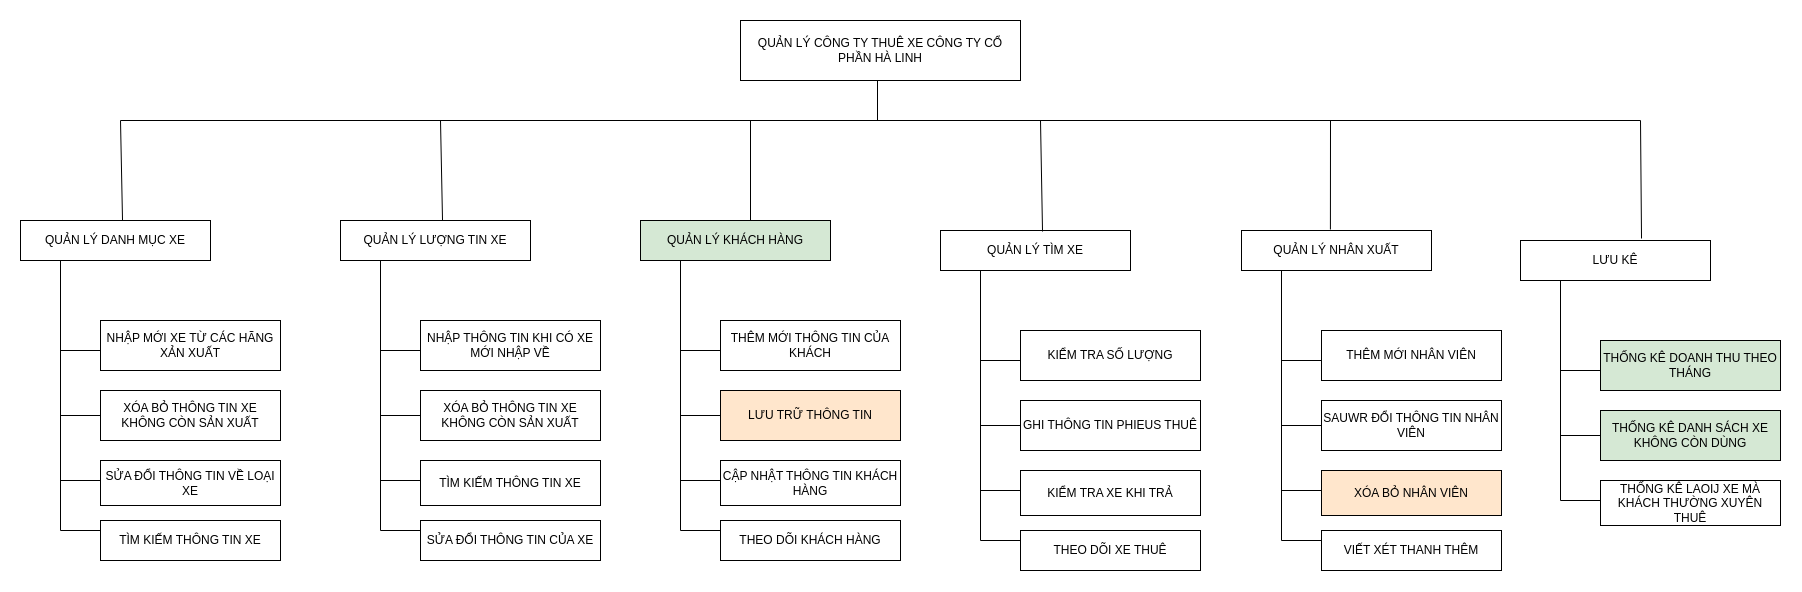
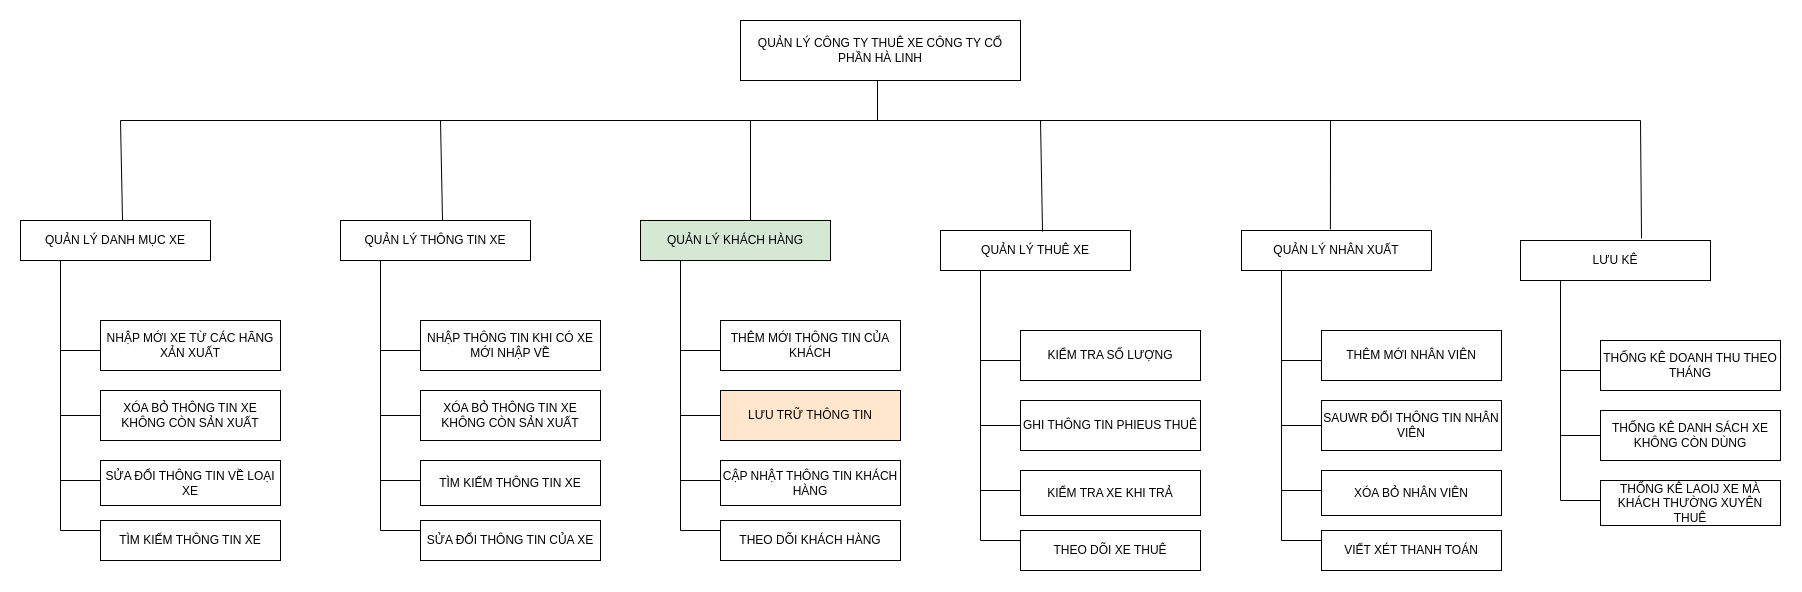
node "QUẢN LÝ LƯỢNG TIN XE": label "QUẢN LÝ LƯỢNG TIN XE" -> "QUẢN LÝ THÔNG TIN XE"
node "QUẢN LÝ TÌM XE": label "QUẢN LÝ TÌM XE" -> "QUẢN LÝ THUÊ XE"
node "THỐNG KÊ DOANH THU THEO THÁNG": fillcolor #d5e8d4 -> #ffffff
node "THỐNG KÊ DANH SÁCH XE KHÔNG CÒN DÙNG": fillcolor #d5e8d4 -> #ffffff
node "XÓA BỎ NHÂN VIÊN": fillcolor #ffe6cc -> #ffffff
node "VIẾT XÉT THANH THÊM": label "VIẾT XÉT THANH THÊM" -> "VIẾT XÉT THANH TOÁN"
